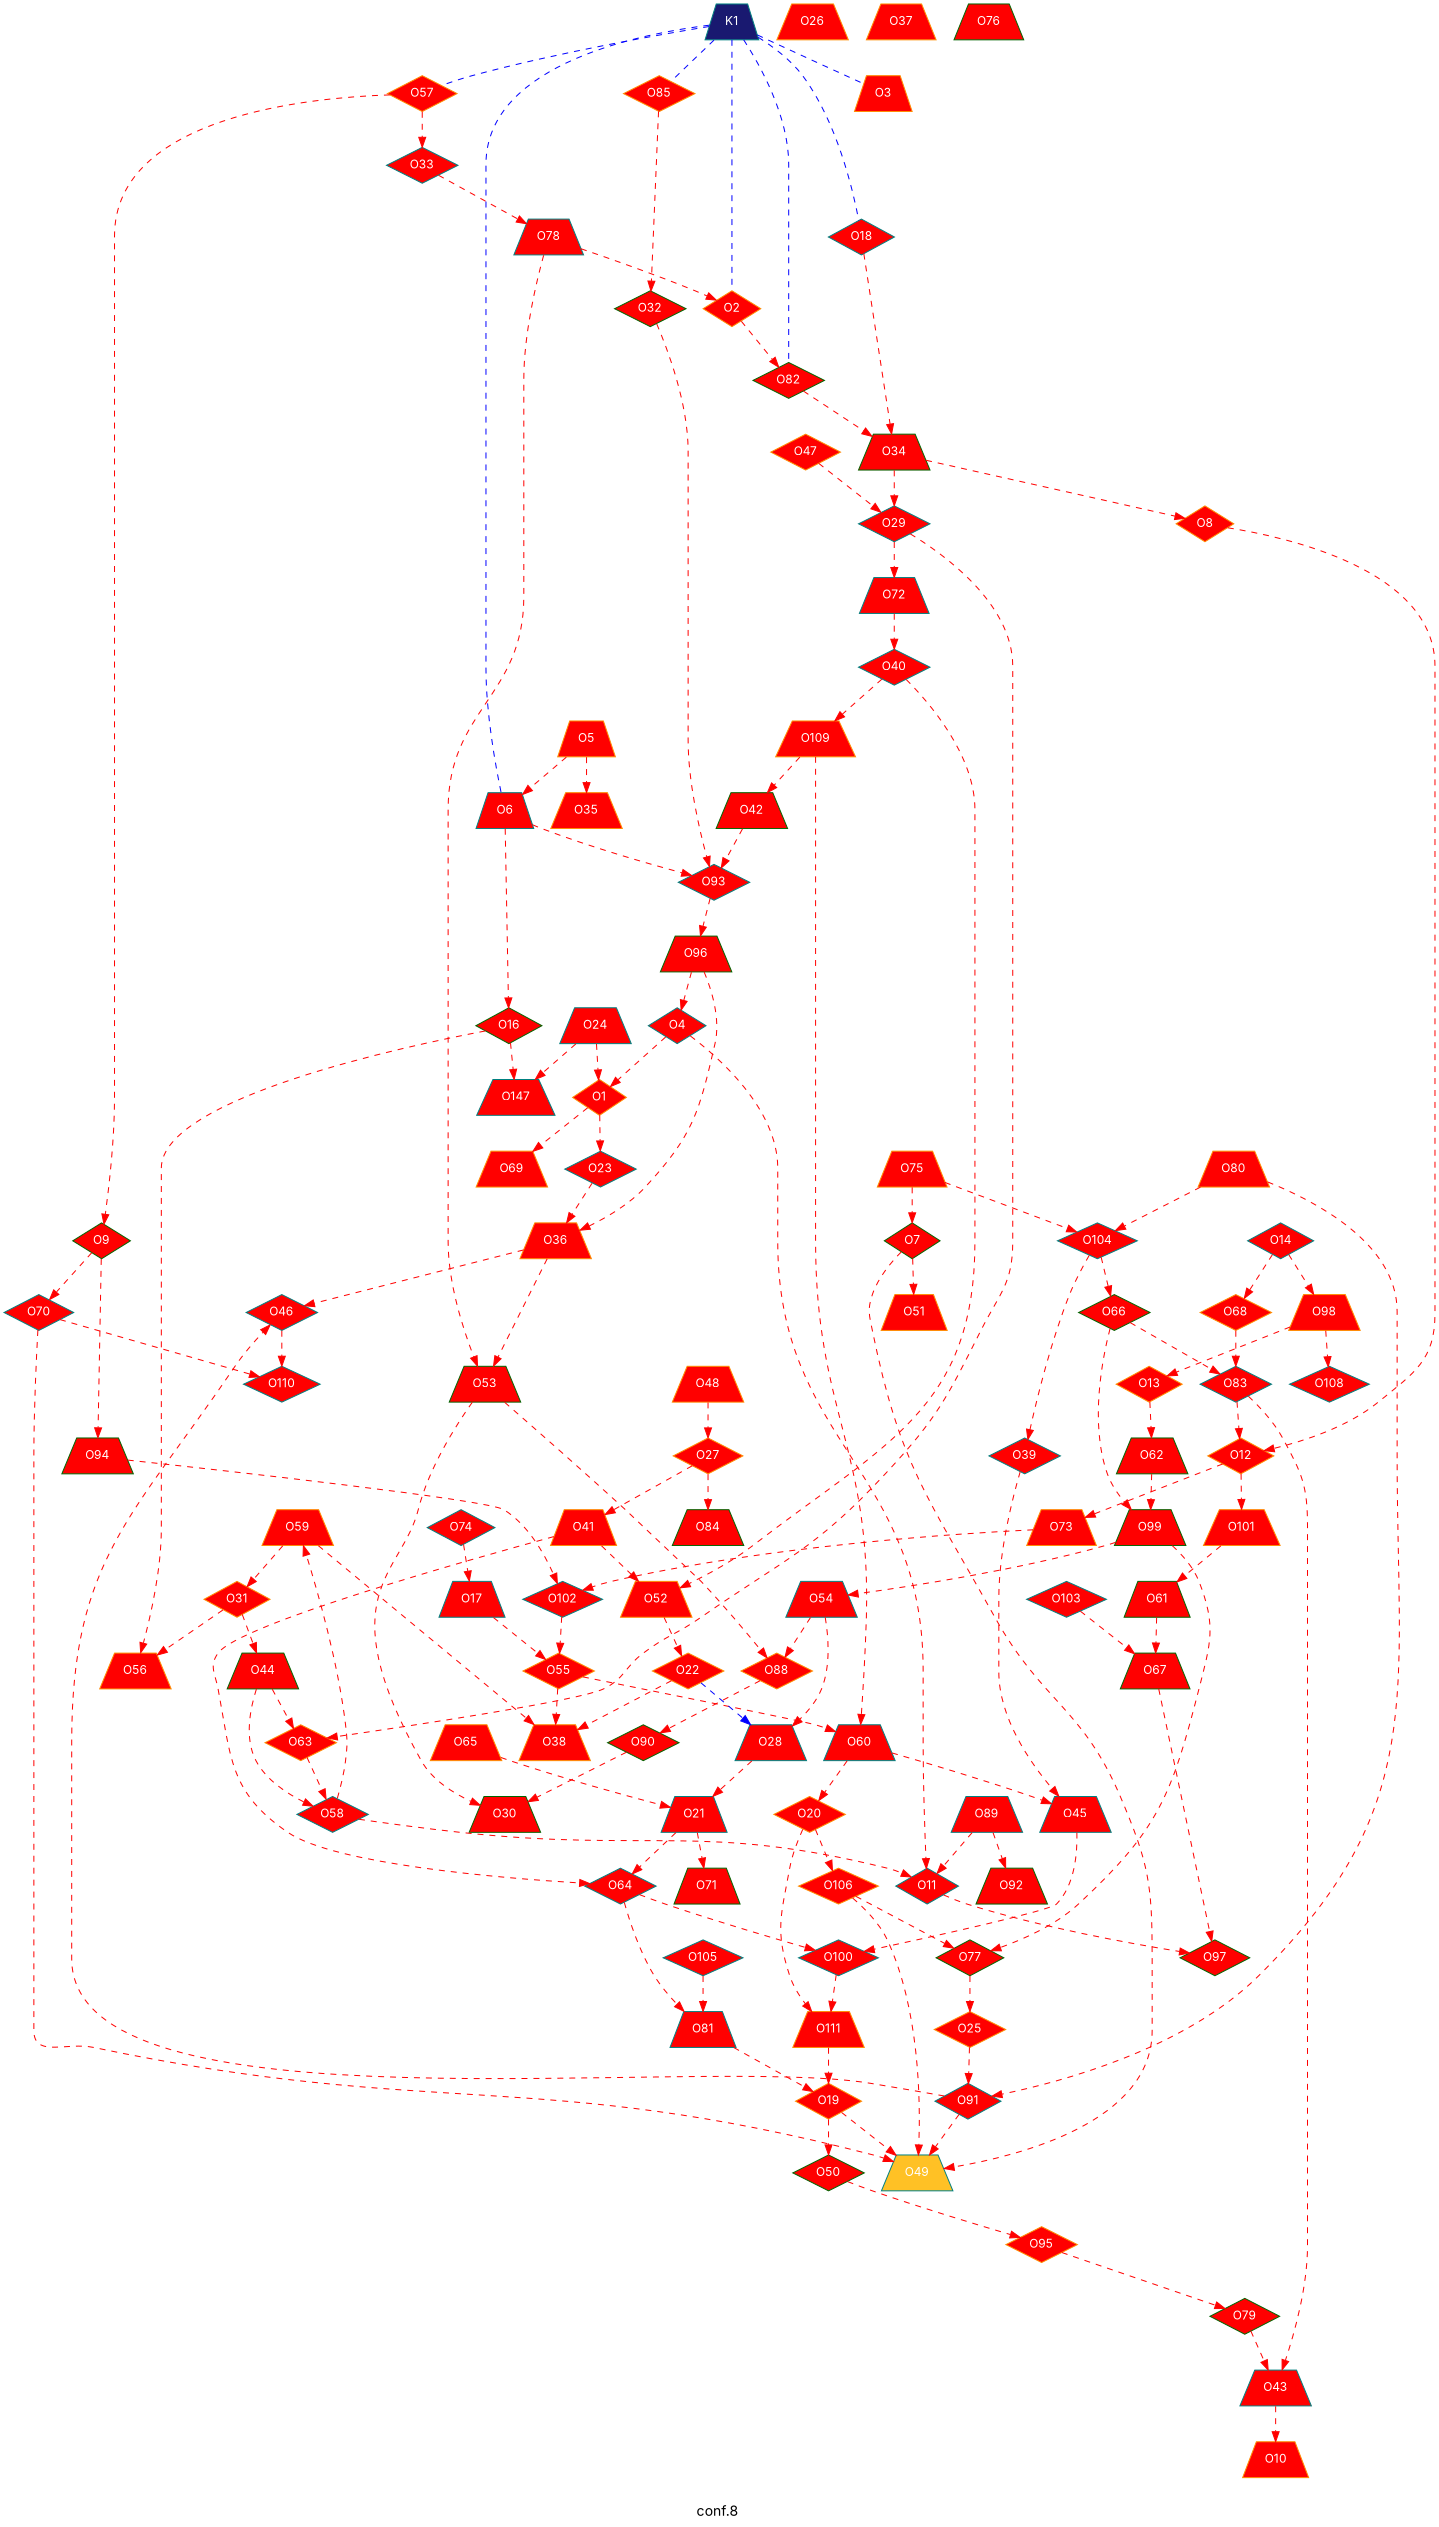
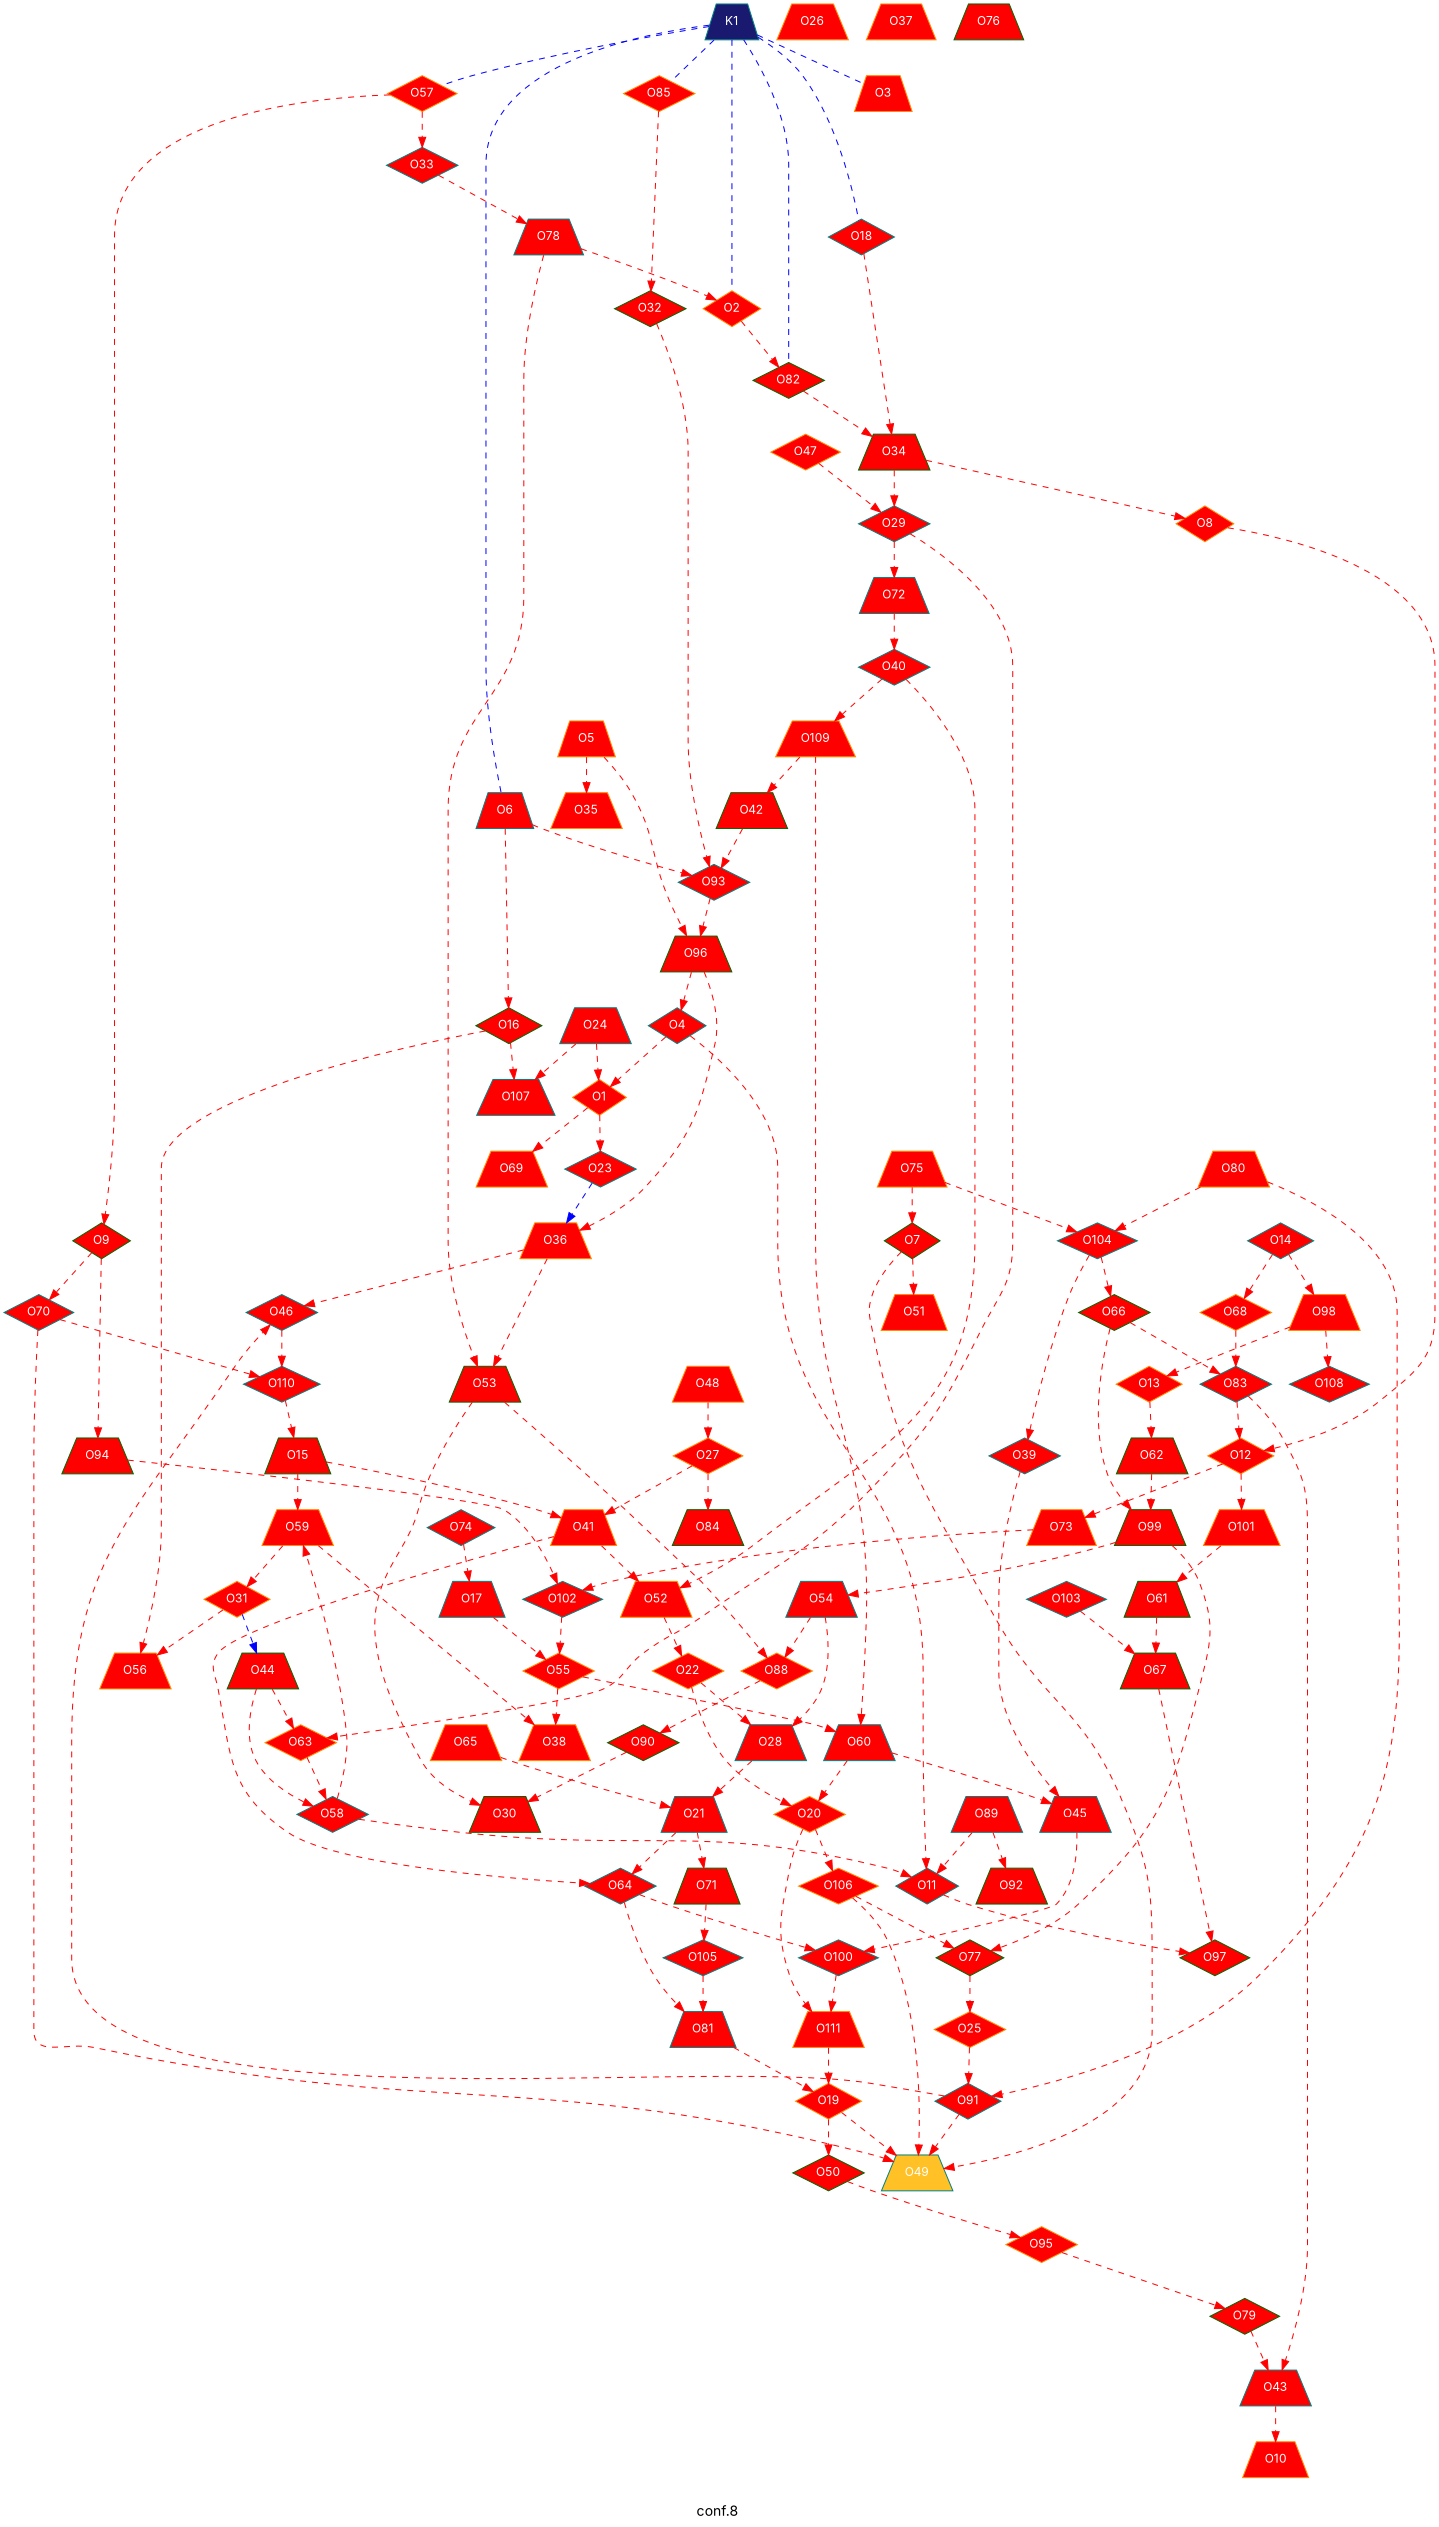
edge "O5" -> "O6": now "O5" -> "O96"
node "O147": label "O147" -> "O107"
edge "O23" -> "O36": color red -> blue
node "O15": added
edge "O31" -> "O44": color red -> blue
edge "O22" -> "O28": color blue -> red
edge "O22" -> "O38": now "O22" -> "O20"
edge "O71" -> "O105": added
